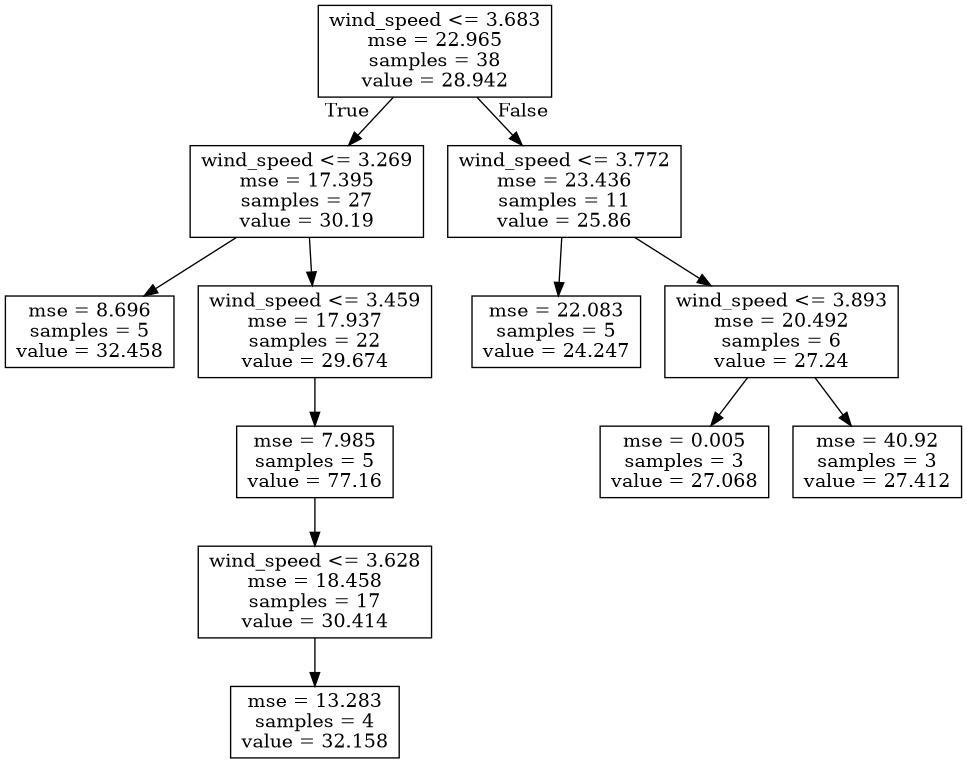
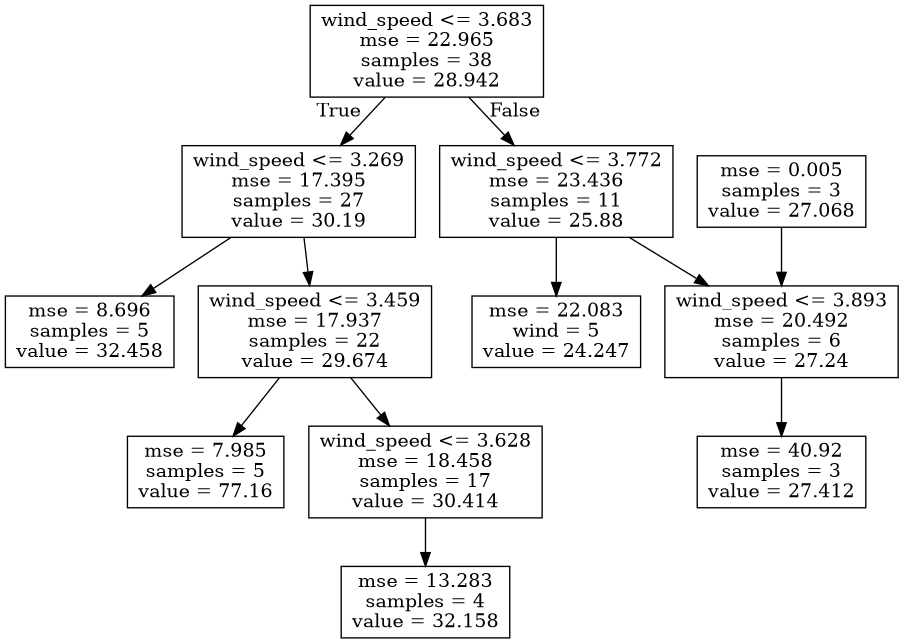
node "wind_speed <= 3.772 mse = 23.436 samples = 11 value = 25.86": label "wind_speed <= 3.772 mse = 23.436 samples = 11 value = 25.86" -> "wind_speed <= 3.772 mse = 23.436 samples = 11 value = 25.88"
node "mse = 22.083 samples = 5 value = 24.247": label "mse = 22.083 samples = 5 value = 24.247" -> "mse = 22.083 wind = 5 value = 24.247"
edge "wind_speed <= 3.893 mse = 20.492 samples = 6 value = 27.24" -> "mse = 0.005 samples = 3 value = 27.068": reversed
edge "mse = 7.985 samples = 5 value = 77.16" -> "wind_speed <= 3.628 mse = 18.458 samples = 17 value = 30.414": now "wind_speed <= 3.459 mse = 17.937 samples = 22 value = 29.674" -> "wind_speed <= 3.628 mse = 18.458 samples = 17 value = 30.414"
